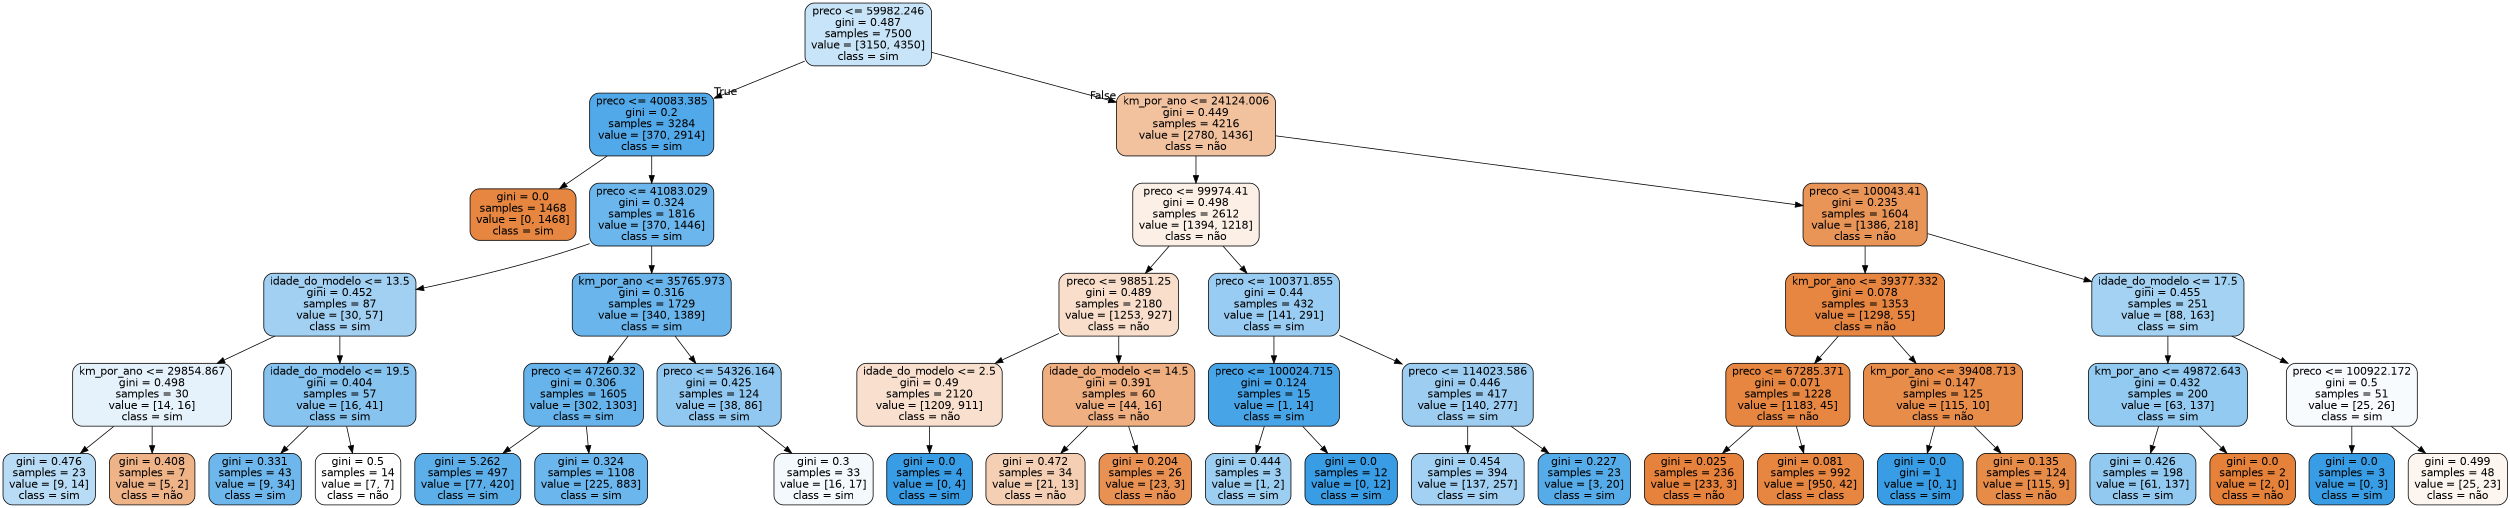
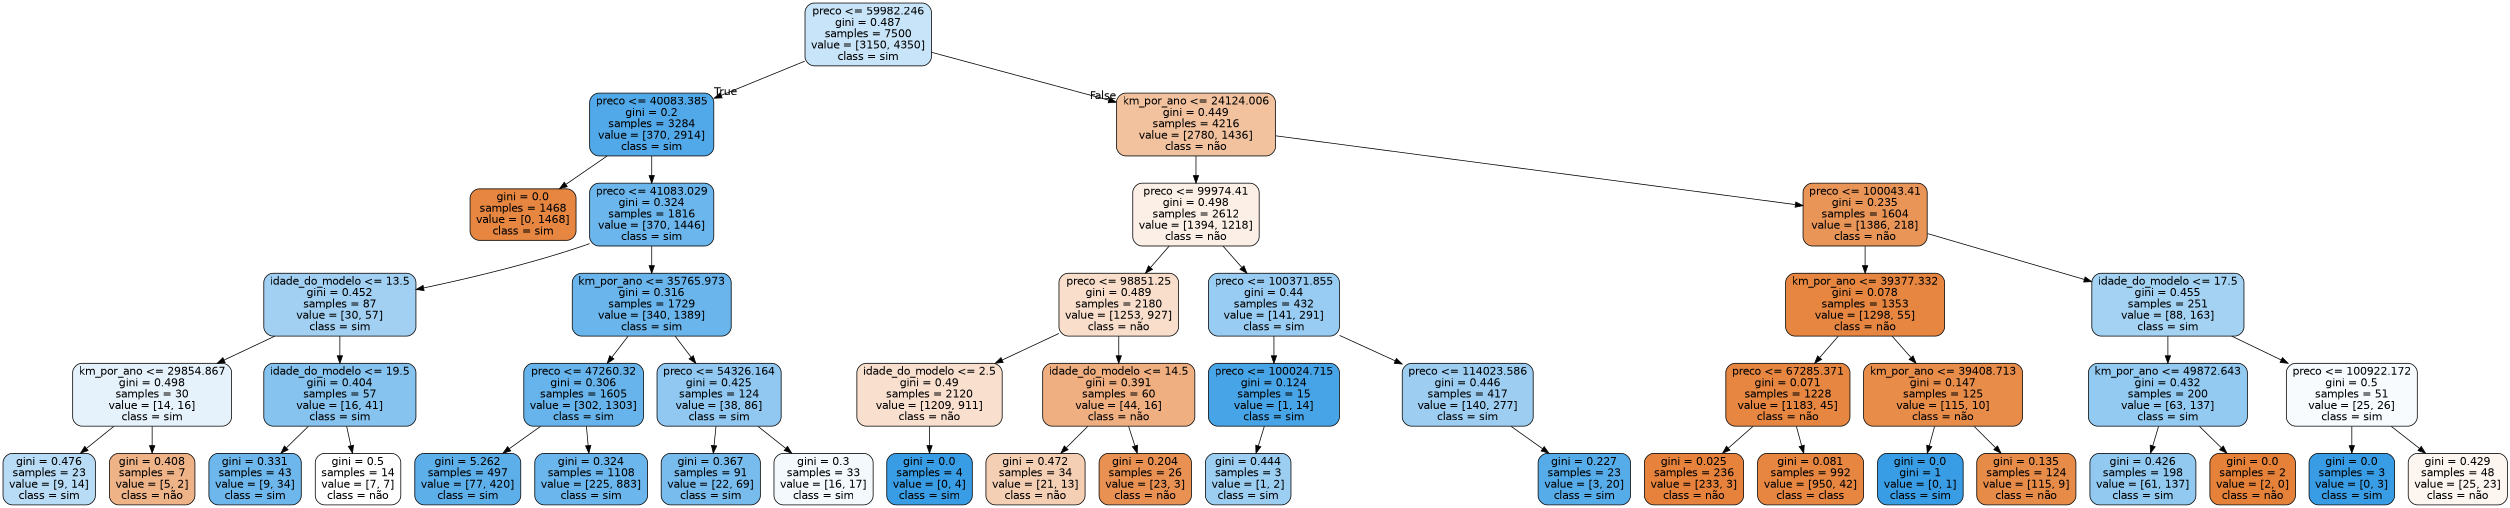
node "gini = 0.367 samples = 91 value = [22, 69] class = sim": added
node "gini = 0.0 samples = 12 value = [0, 12] class = sim": removed
node "gini = 0.454 samples = 394 value = [137, 257] class = sim": removed
node "gini = 0.499 samples = 48 value = [25, 23] class = não": label "gini = 0.499 samples = 48 value = [25, 23] class = não" -> "gini = 0.429 samples = 48 value = [25, 23] class = não"
